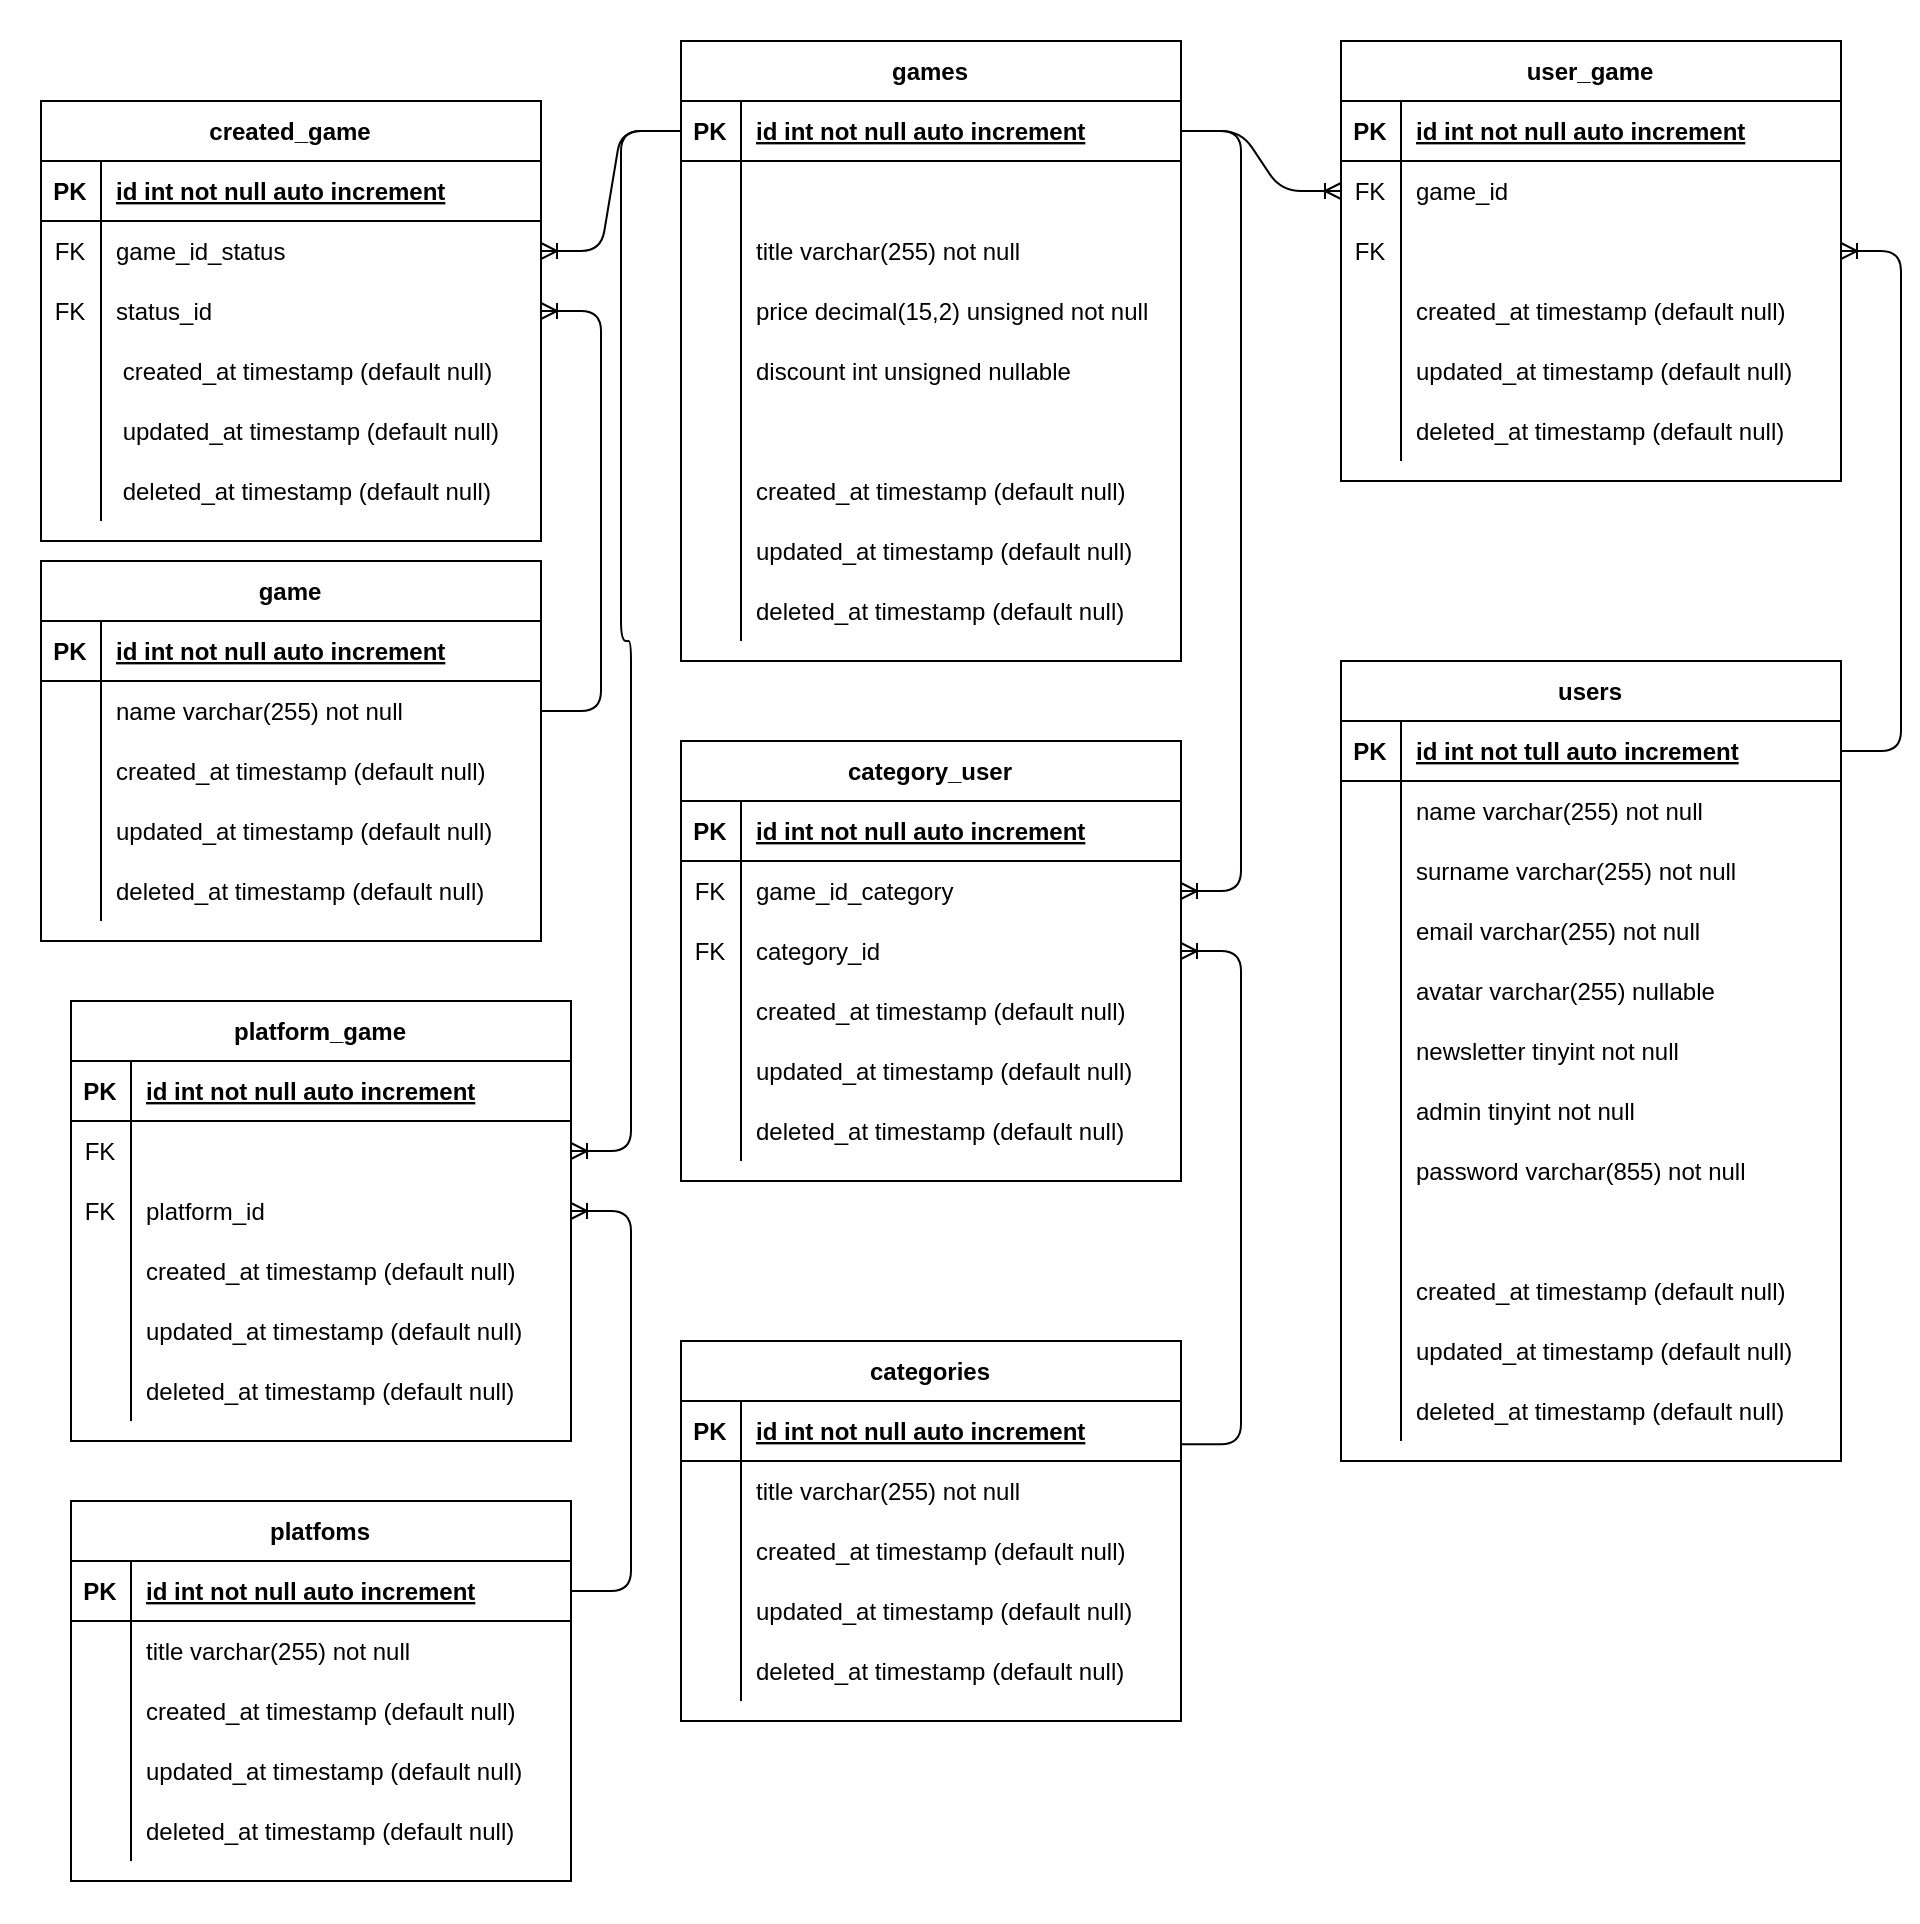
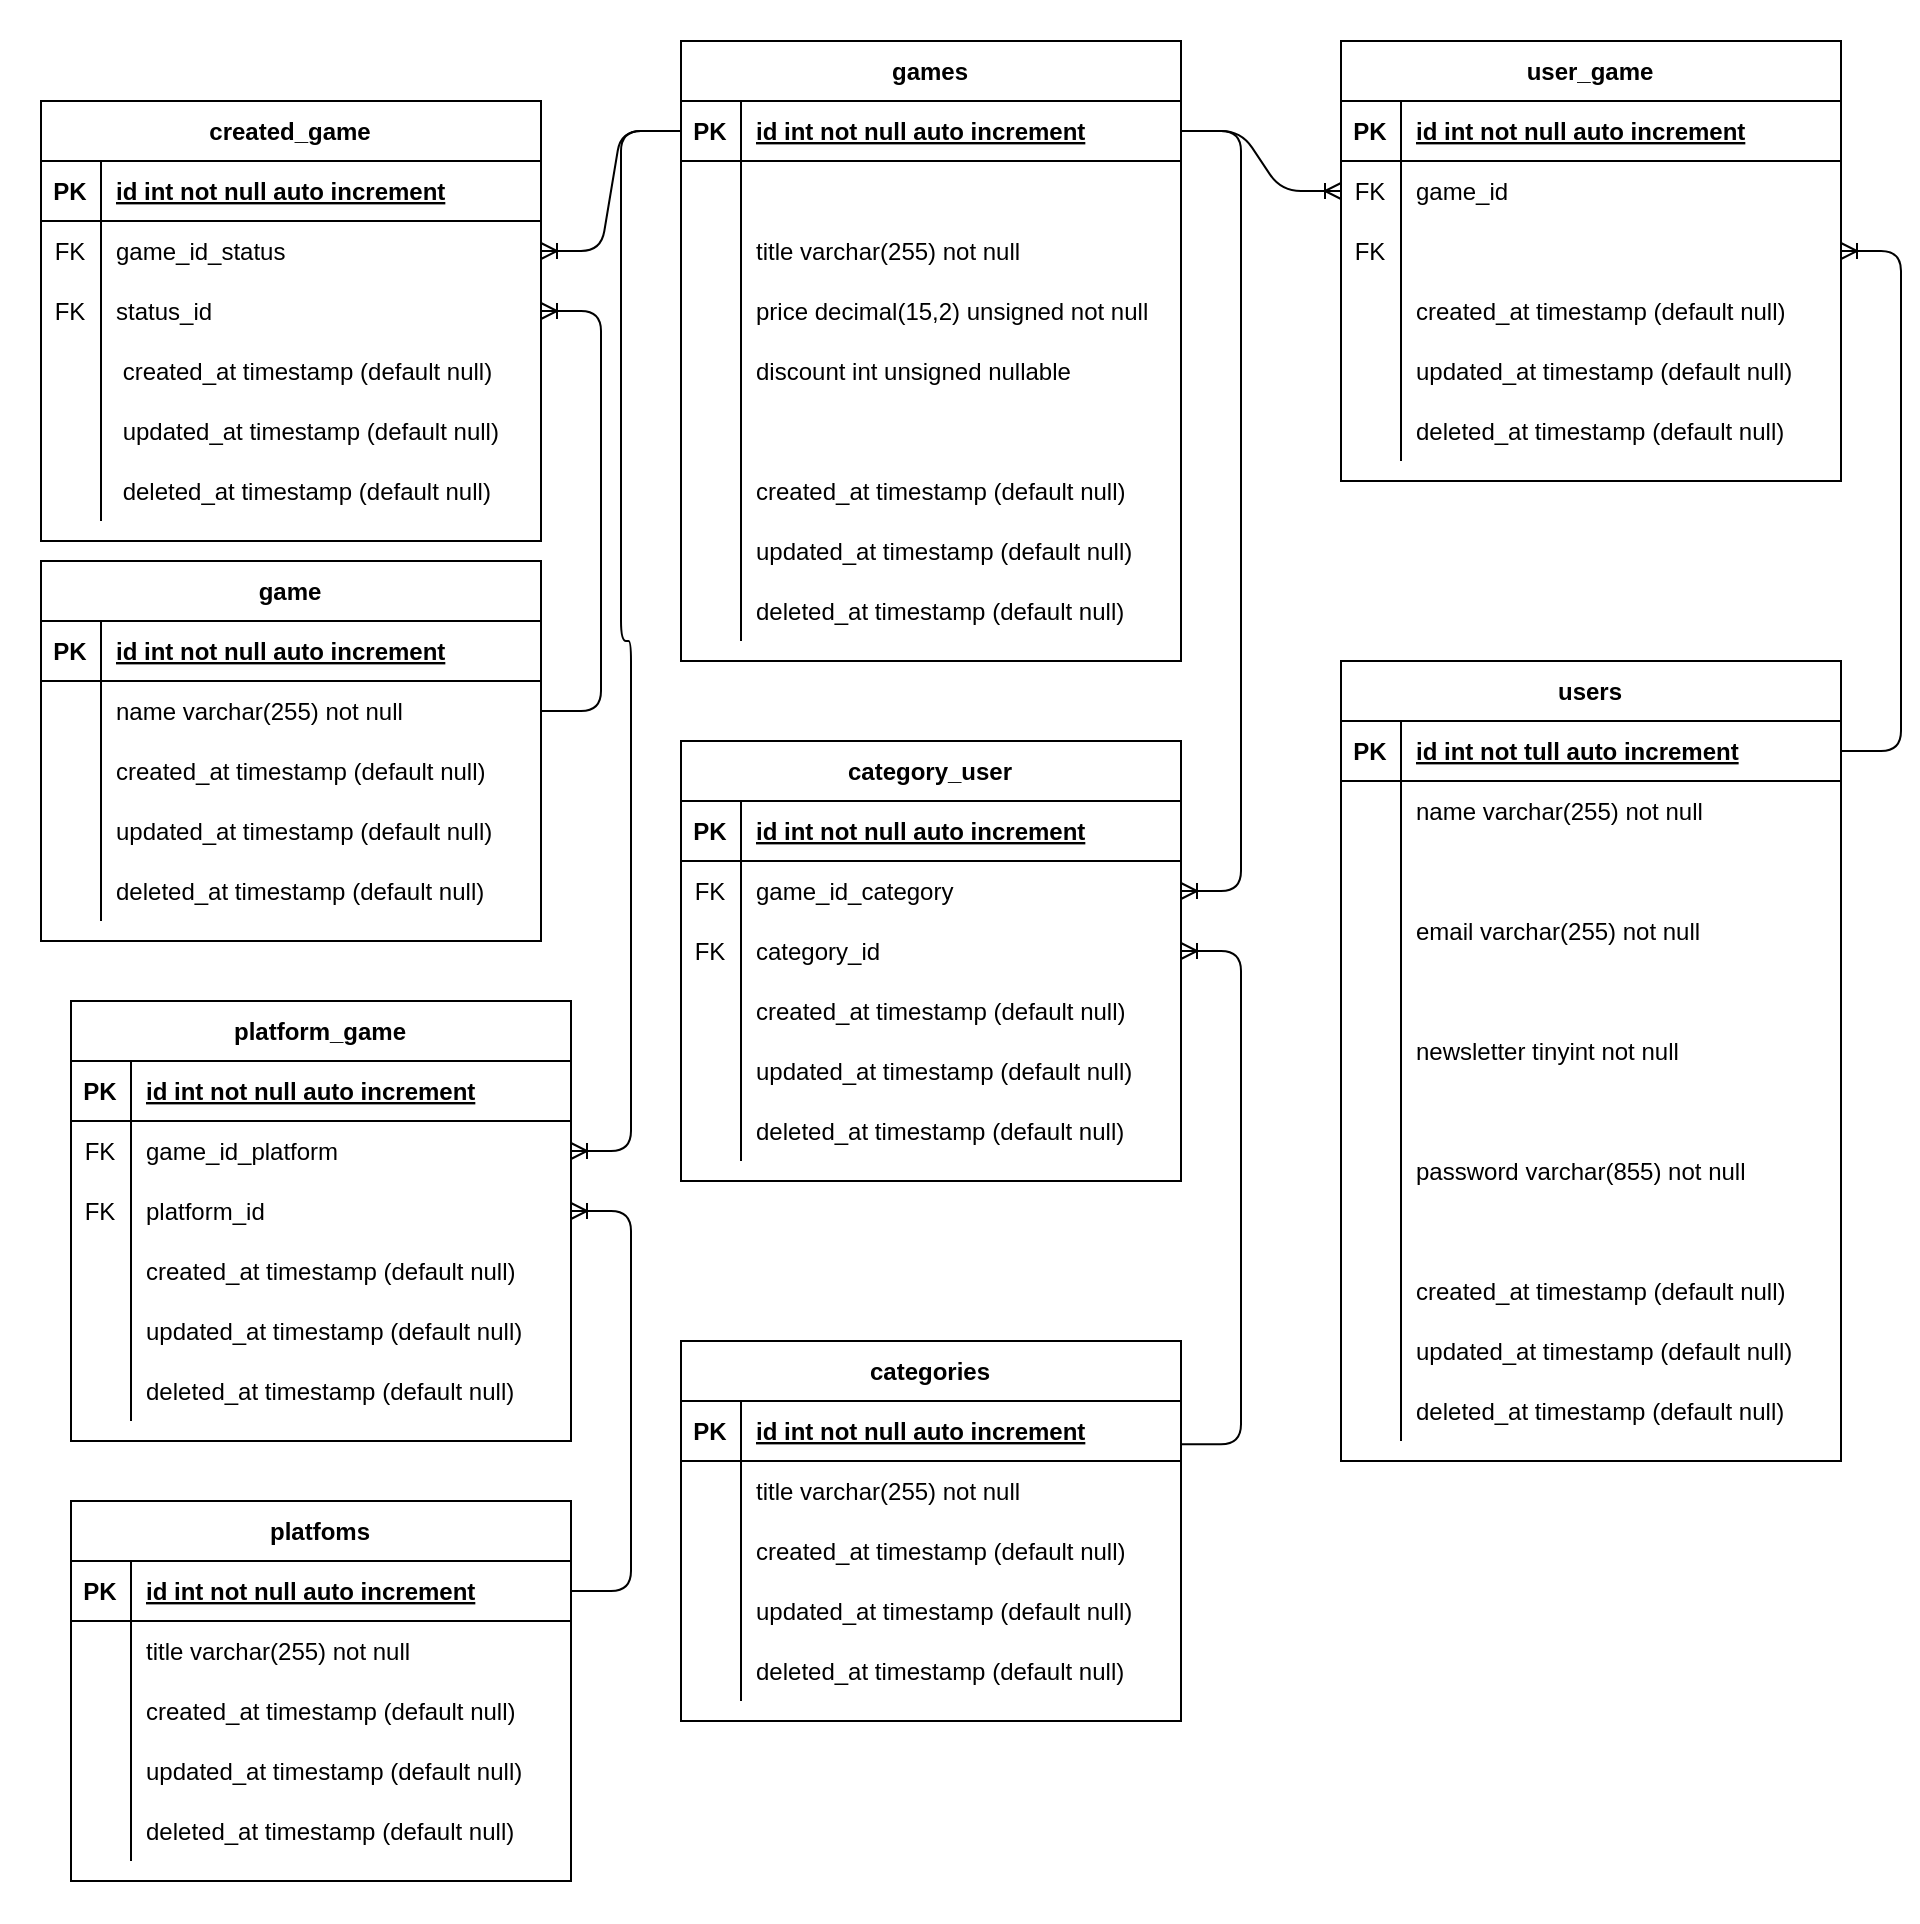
node "surname varchar(255) not null": removed
node "avatar varchar(255) nullable": removed
node "admin tinyint not null": removed
node "game_id_platform": added
